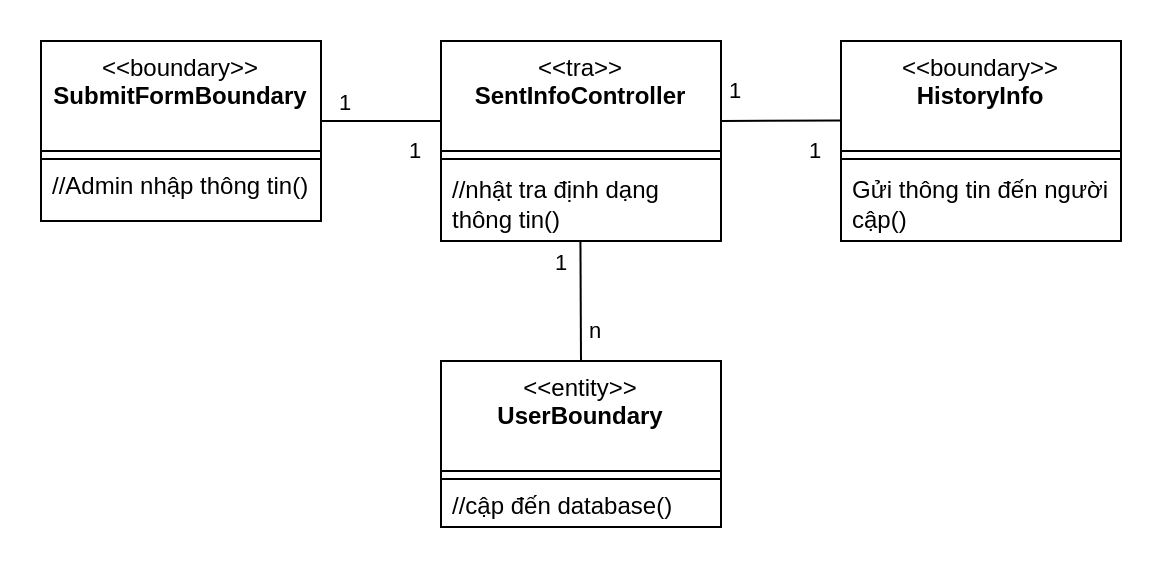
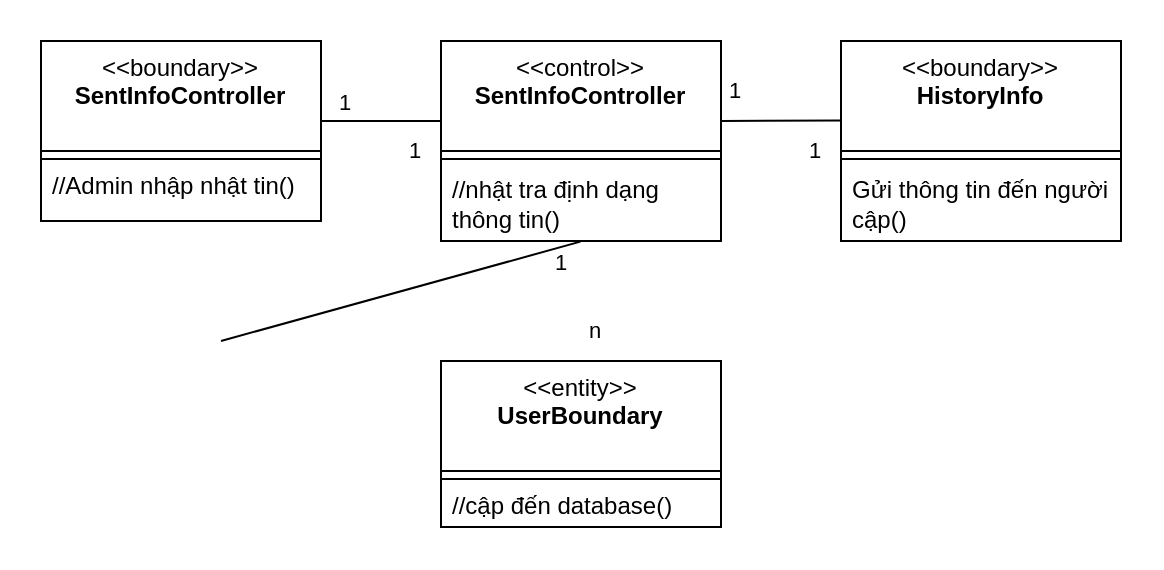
node "<<boundary>> SubmitFormBoundary": label "<<boundary>> SubmitFormBoundary" -> "<<boundary>> SentInfoController"
node "<<tra>> SentInfoController": label "<<tra>> SentInfoController" -> "<<control>> SentInfoController"
node "//Admin nhập thông tin()": label "//Admin nhập thông tin()" -> "//Admin nhập nhật tin()"
edge "//nhật tra định dạng thông tin()" -- "<<entity>> UserBoundary": now "//nhật tra định dạng thông tin()" -- "n"
